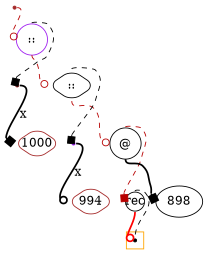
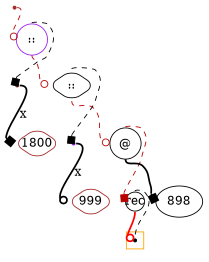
node "1000": label "1000" -> "1800"
node "994": label "994" -> "999"
